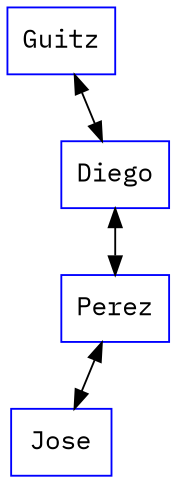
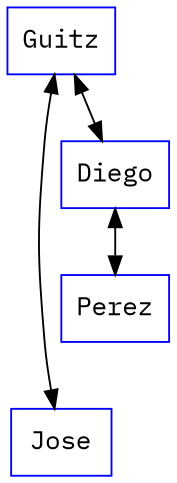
edge "Perez" -- "Jose": now "Guitz" -- "Jose"
